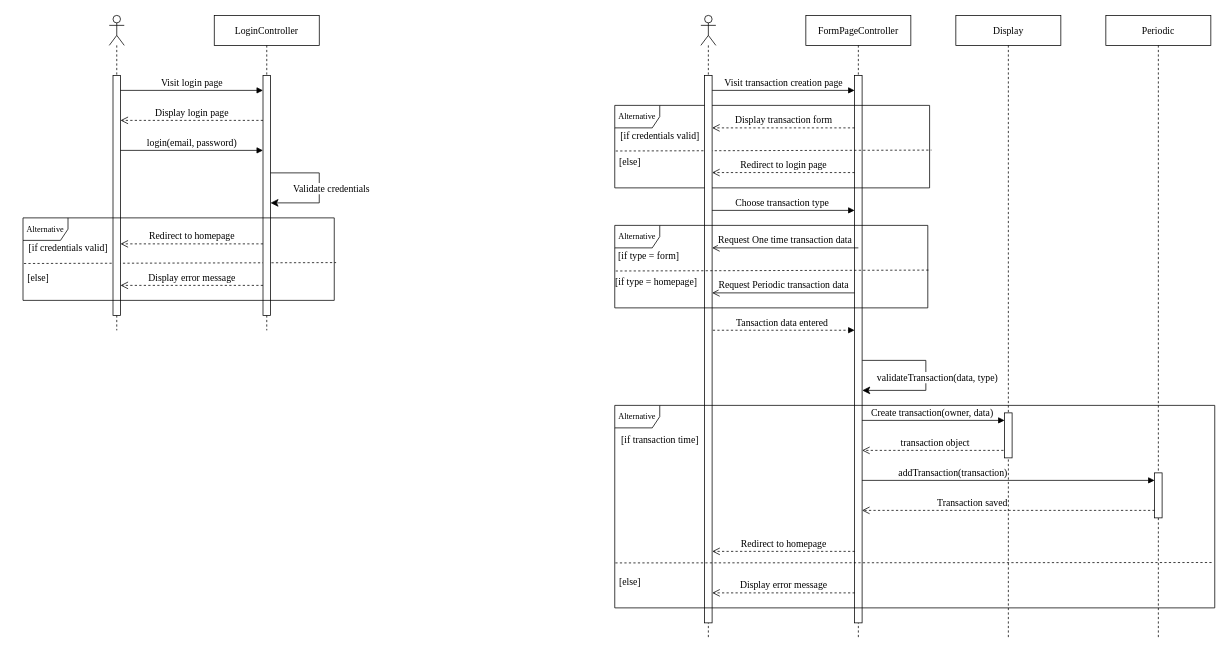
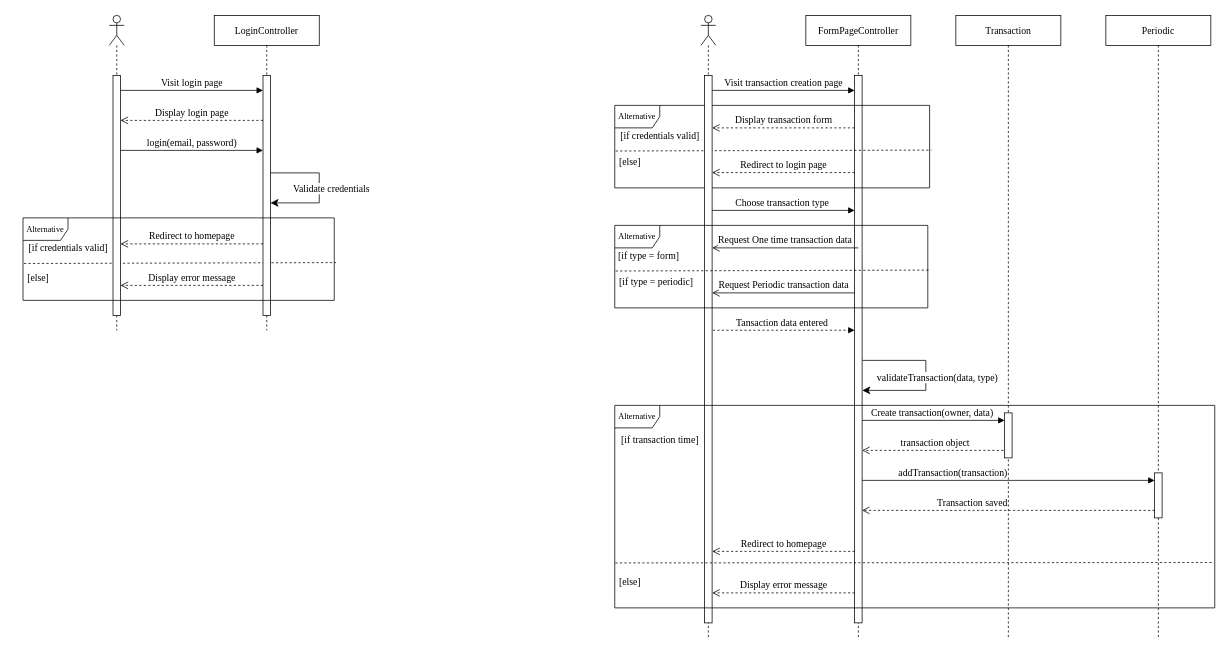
node "Display": label "Display" -> "Transaction"
node "[if type = homepage]": label "[if type = homepage]" -> "[if type = periodic]"
